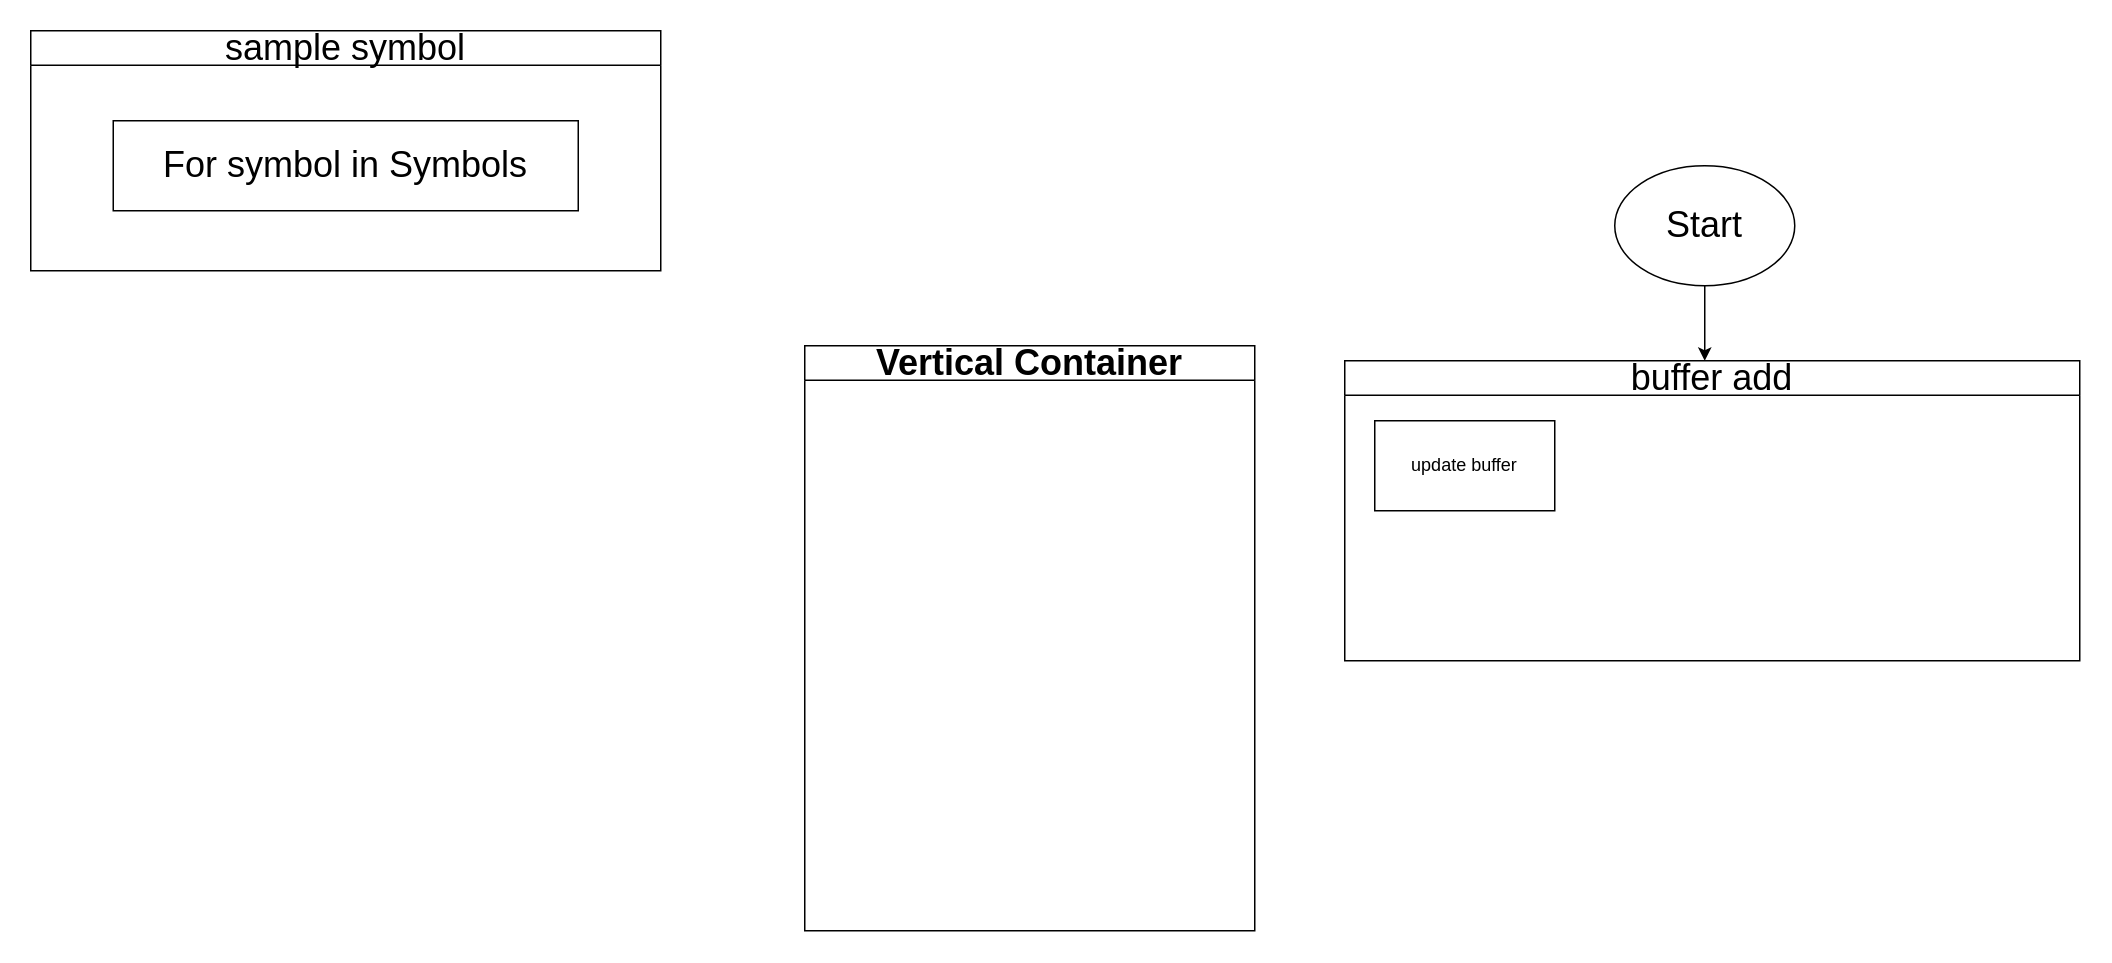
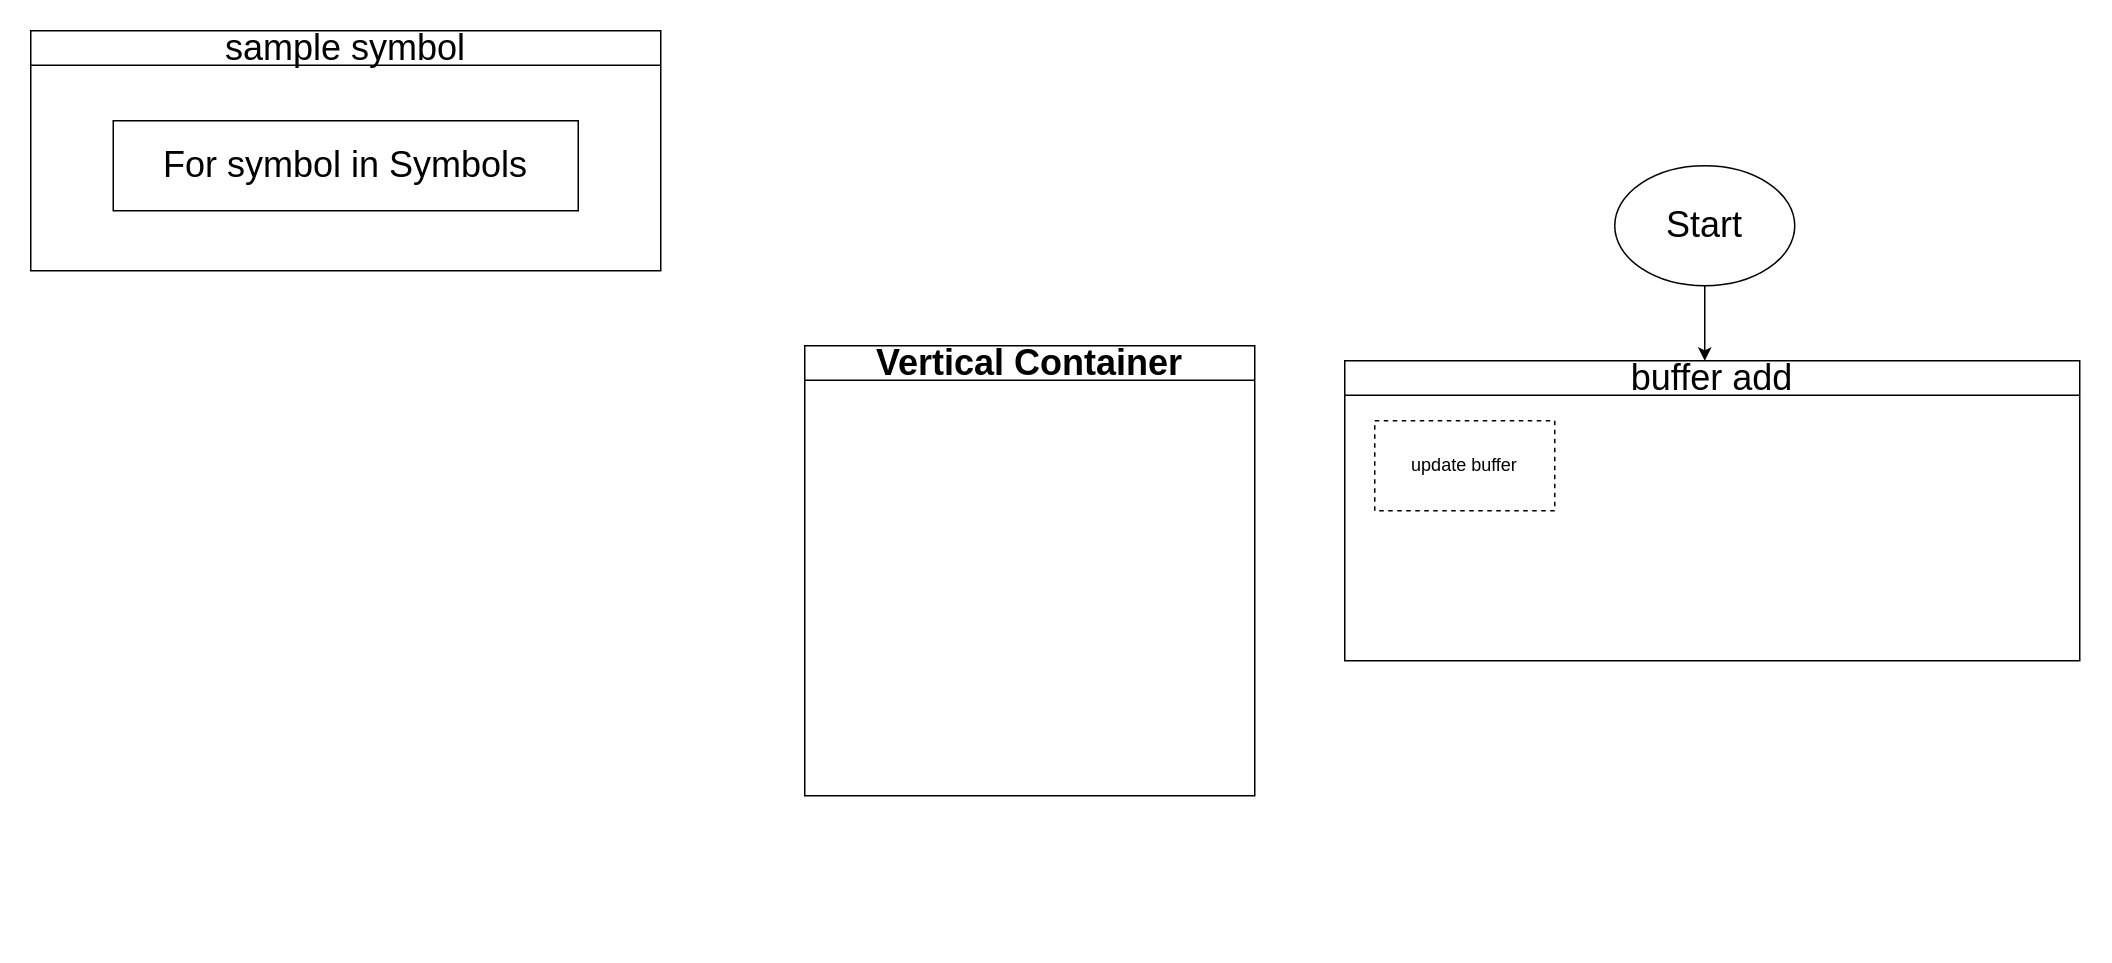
node "update buffer": style solid -> dashed
node "Vertical Container": size 450x585 -> 450x450
